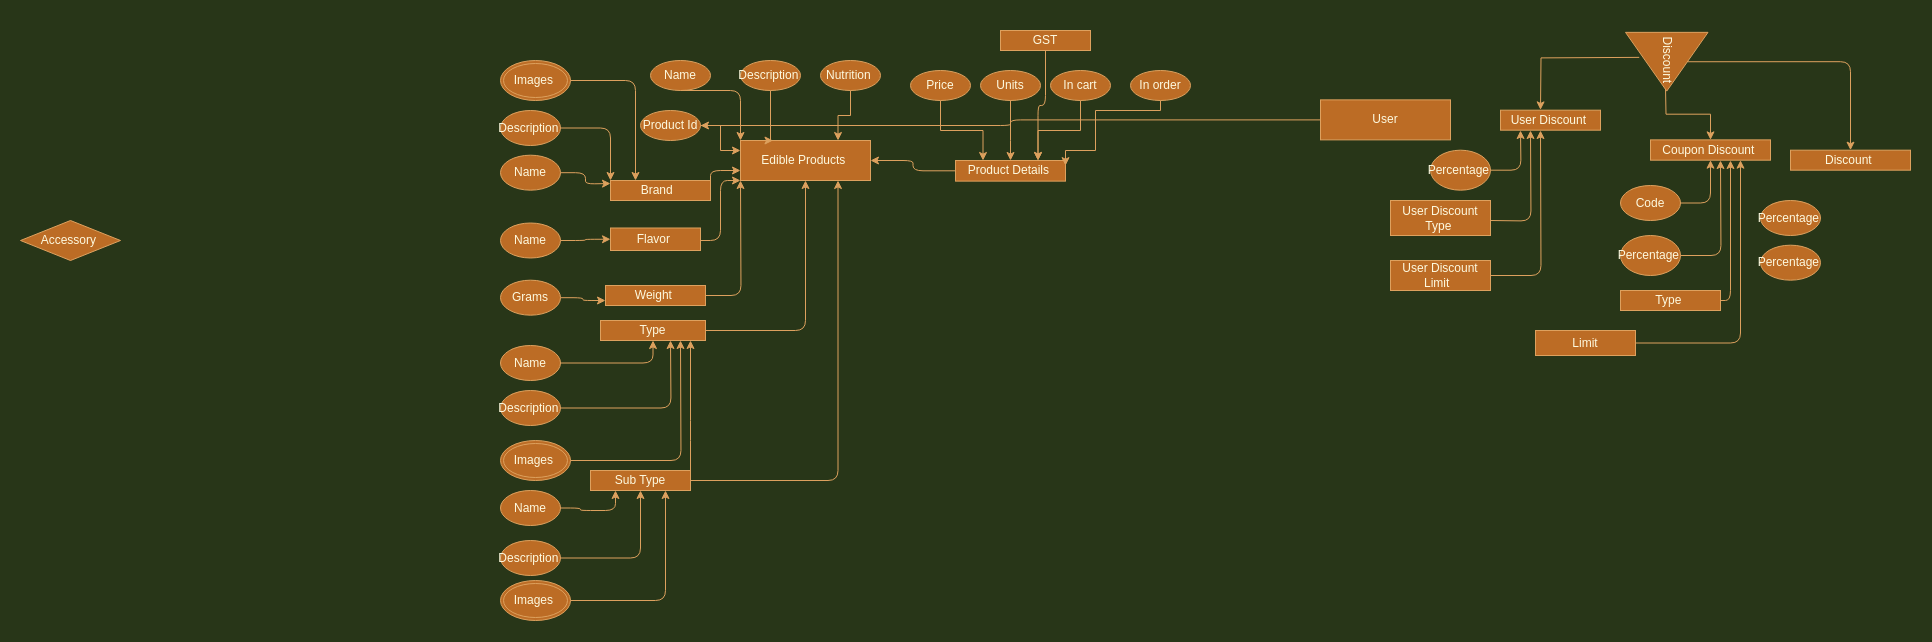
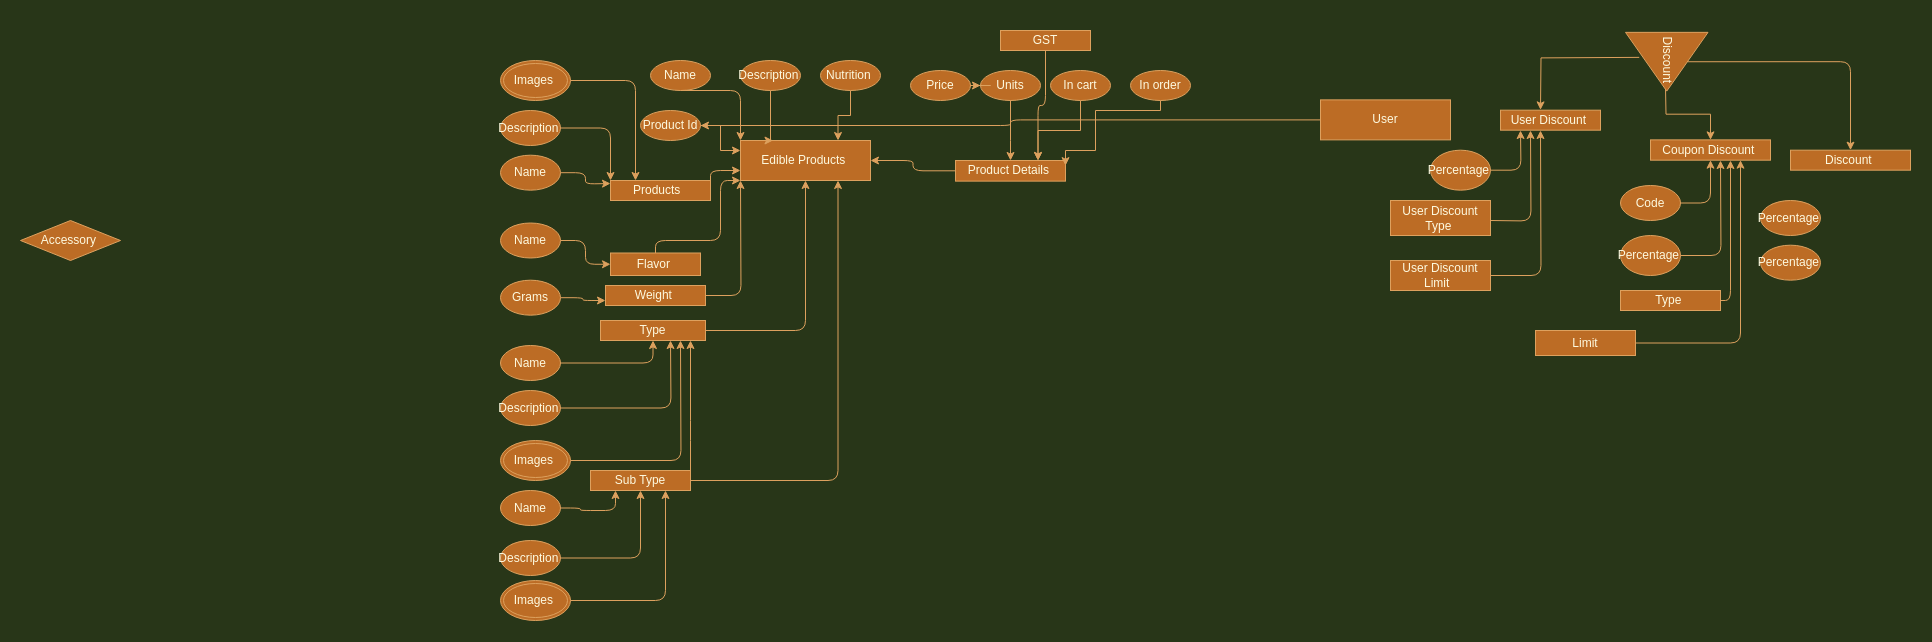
edge "Price" -> "Product Details": now "Price" -> "Units"
node "Brand": label "Brand" -> "Products"
node "Flavor": moved (656, 239) -> (656, 264)
